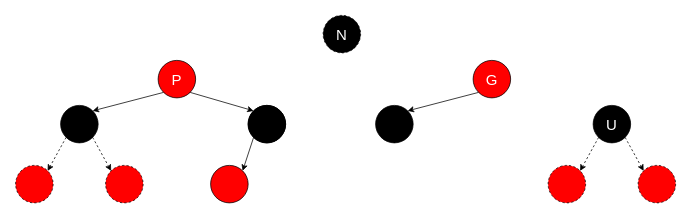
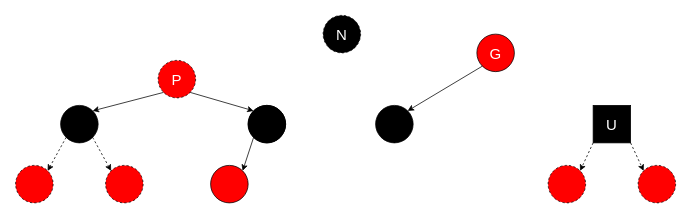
node "P": style solid -> dashed
node "G": moved (492, 79) -> (495, 53)
node "U": shape ellipse -> rectangle
